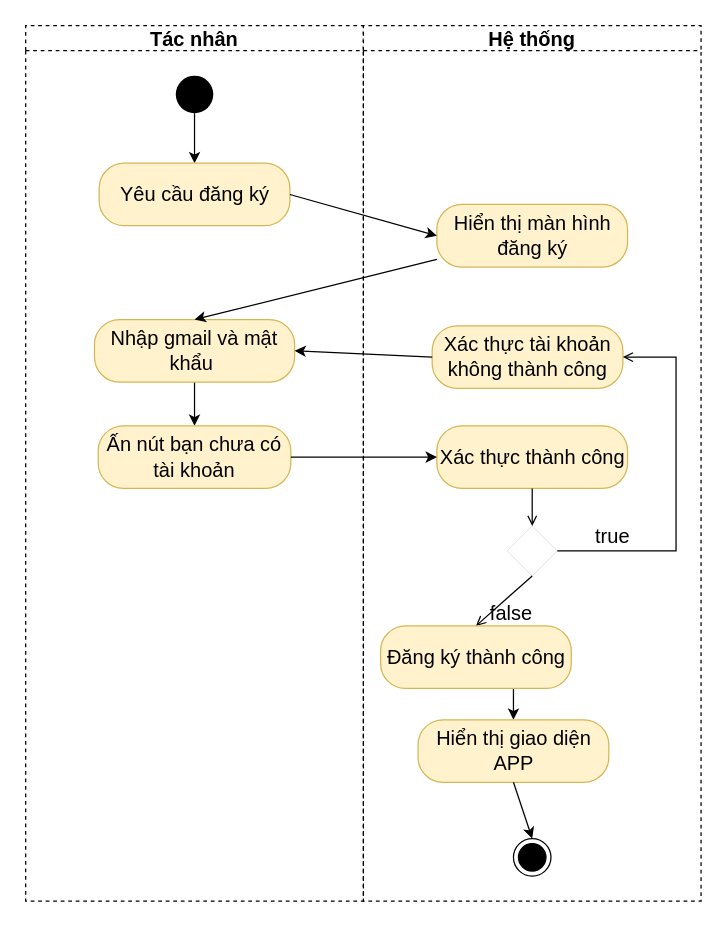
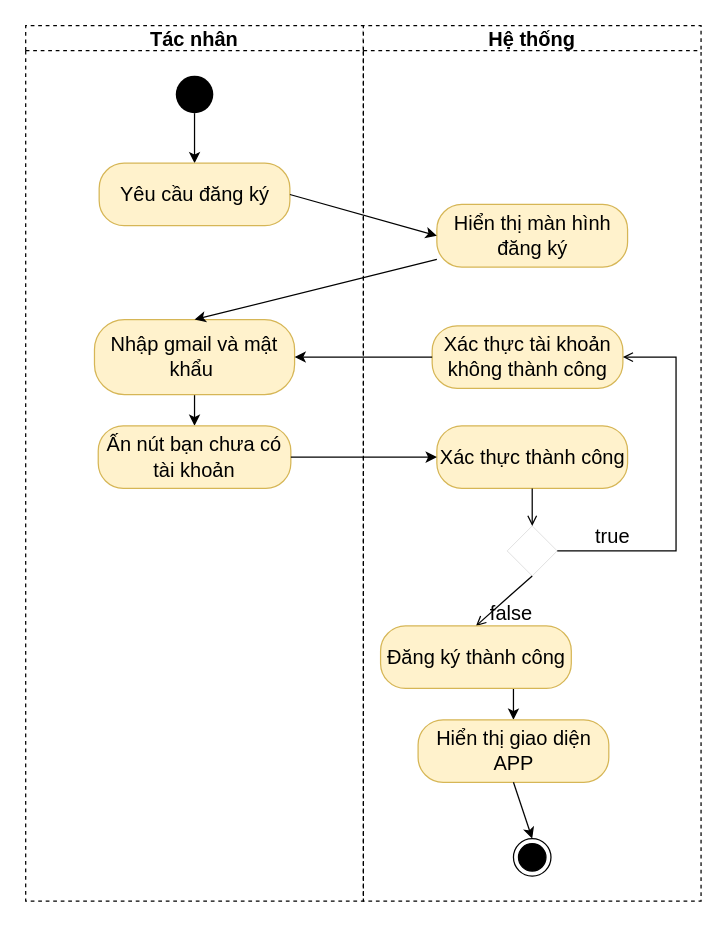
node "Nhập gmail và mật khẩu": size 200x63 -> 200x75
